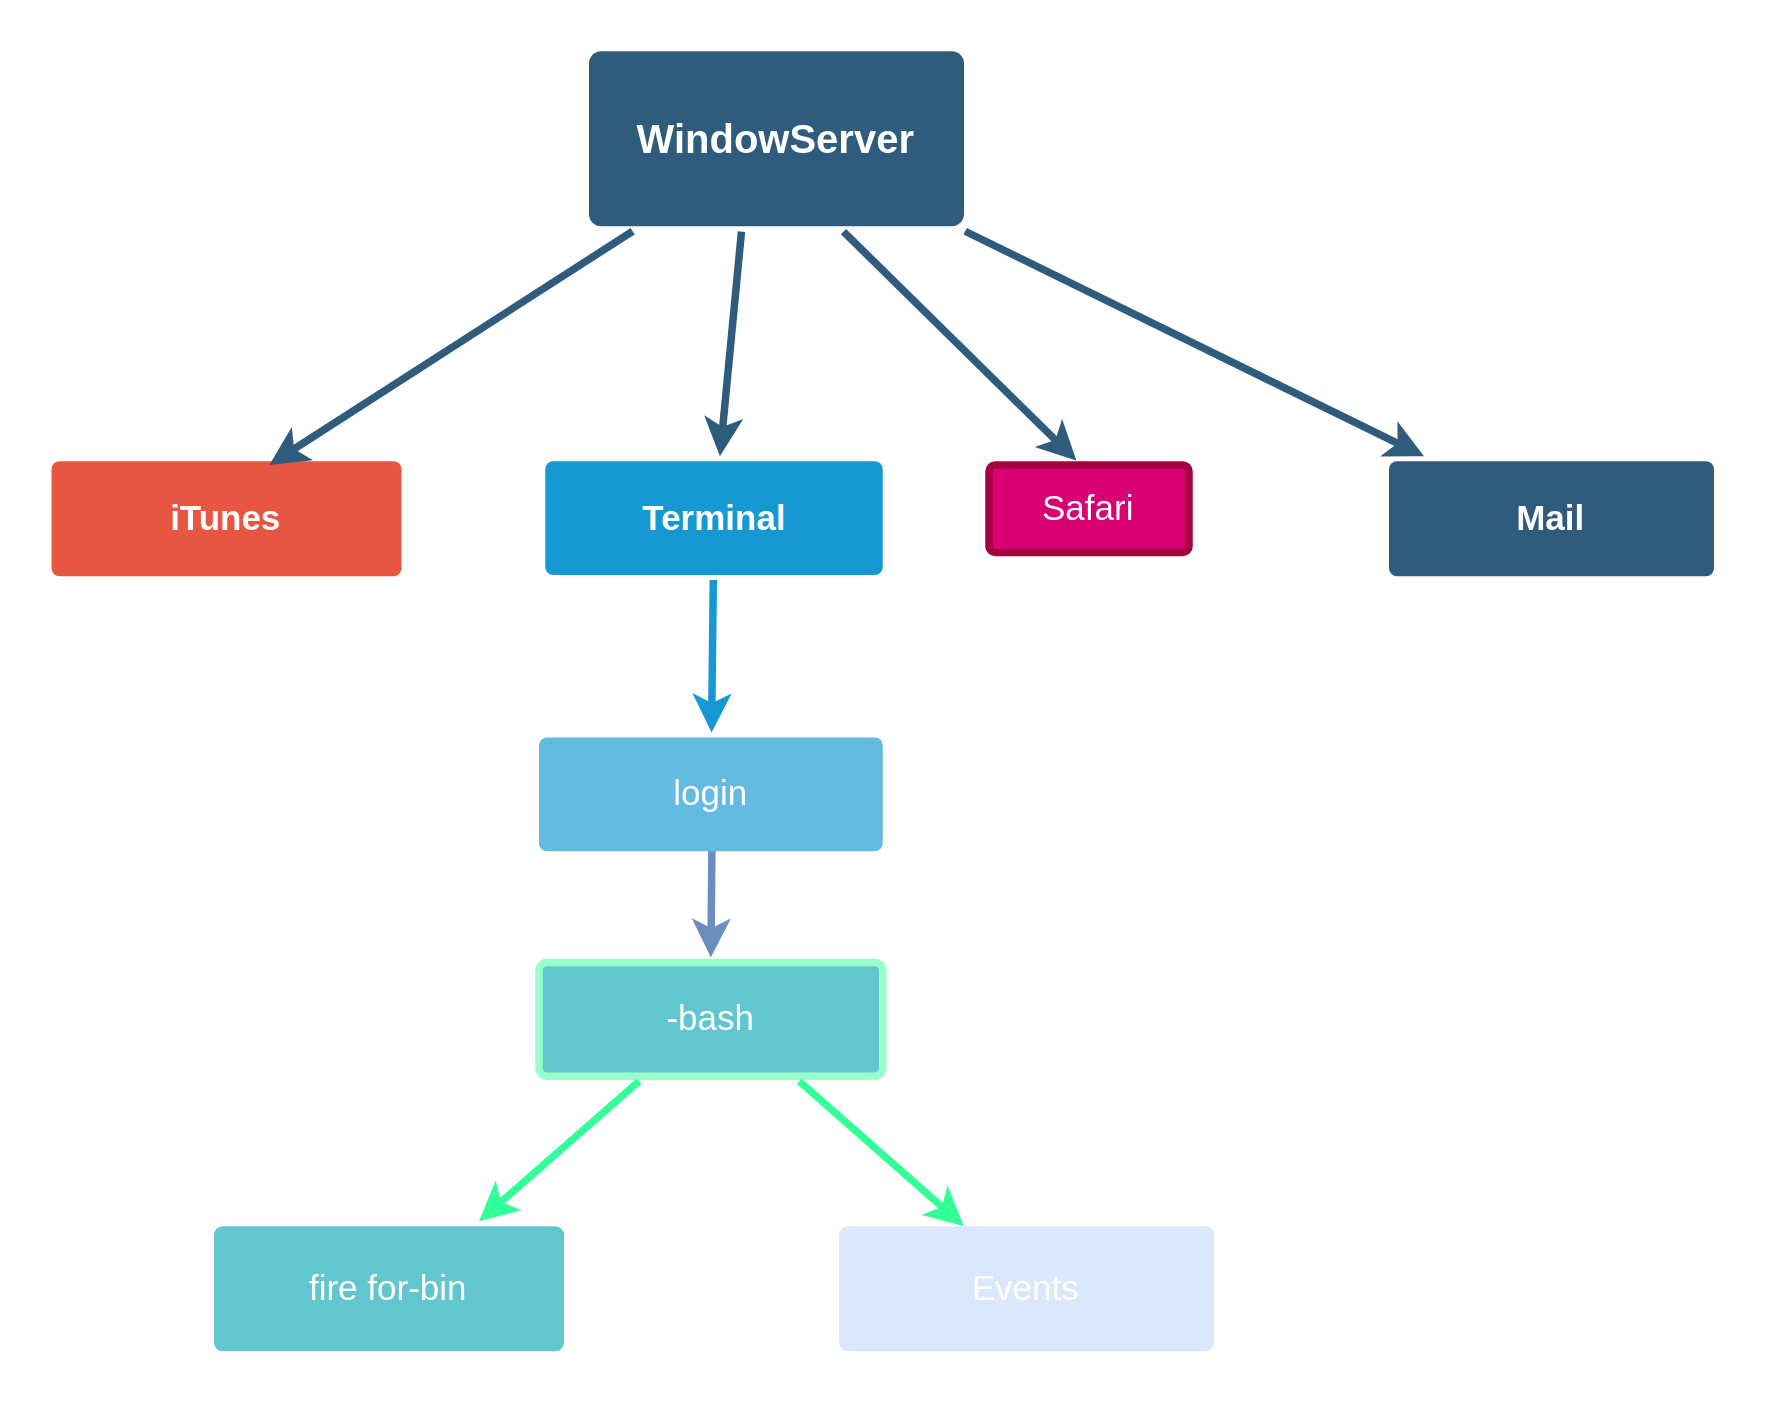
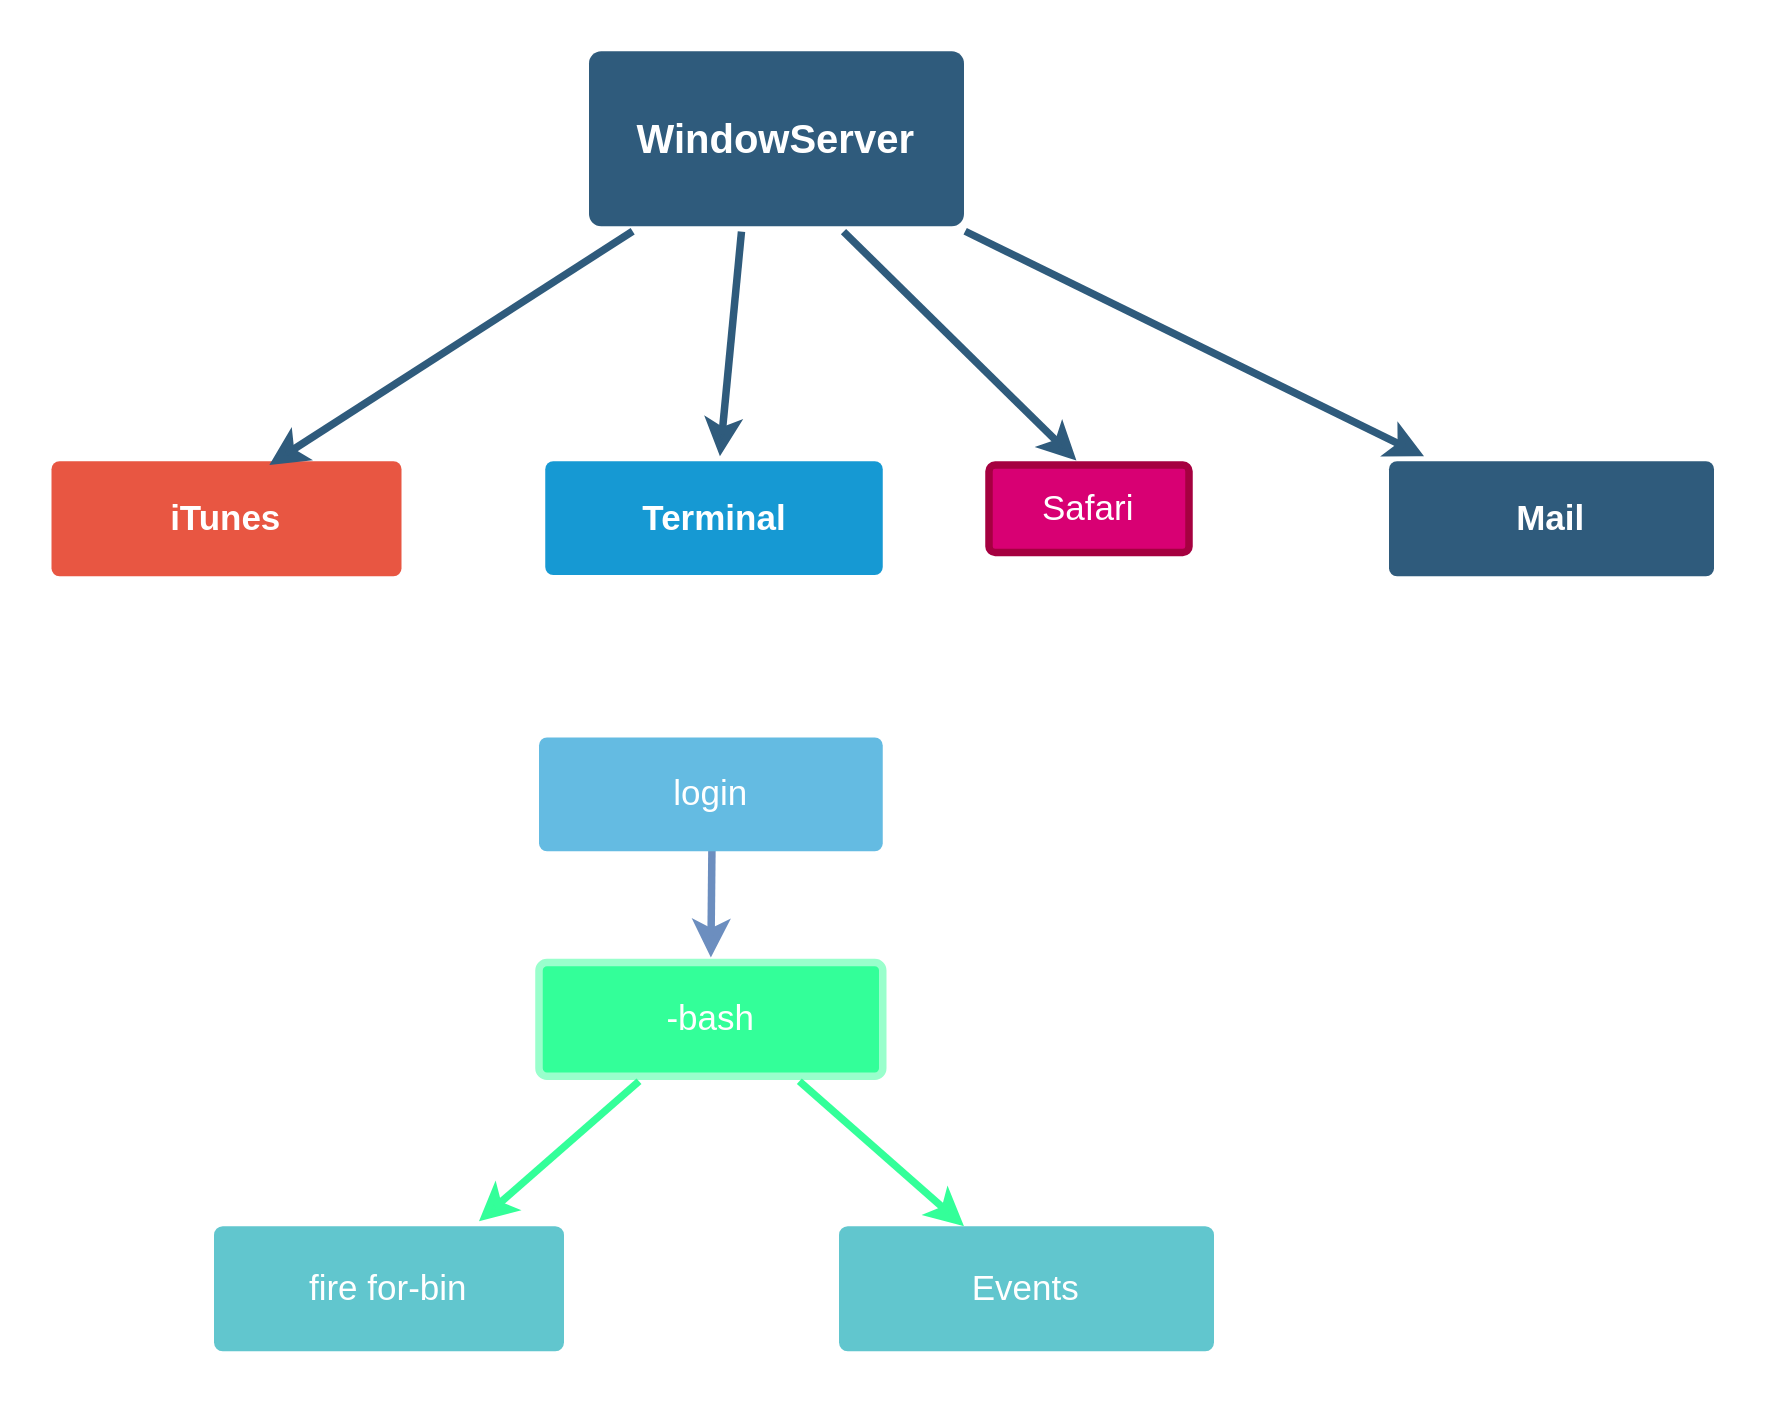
edge "Terminal" -> "login": removed
node "-bash": fillcolor #61c6ce -> #33ff99
node "Events": fillcolor #dae8fc -> #61c6ce
